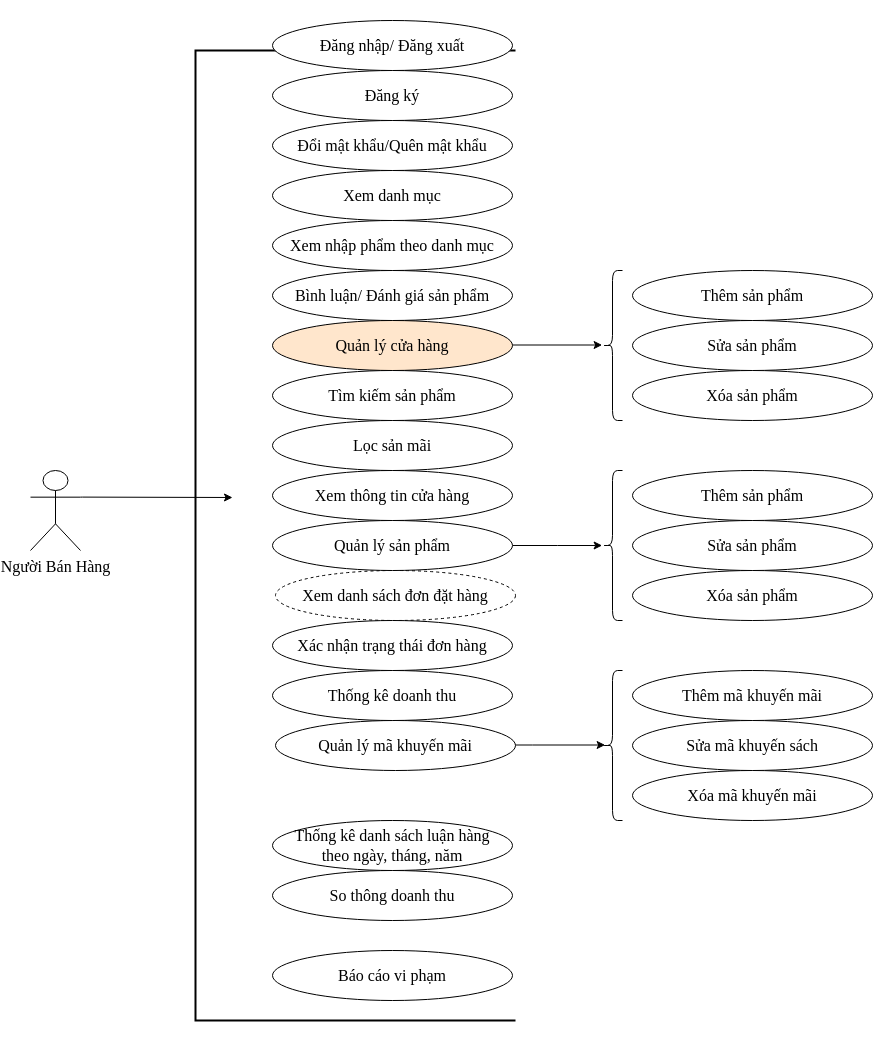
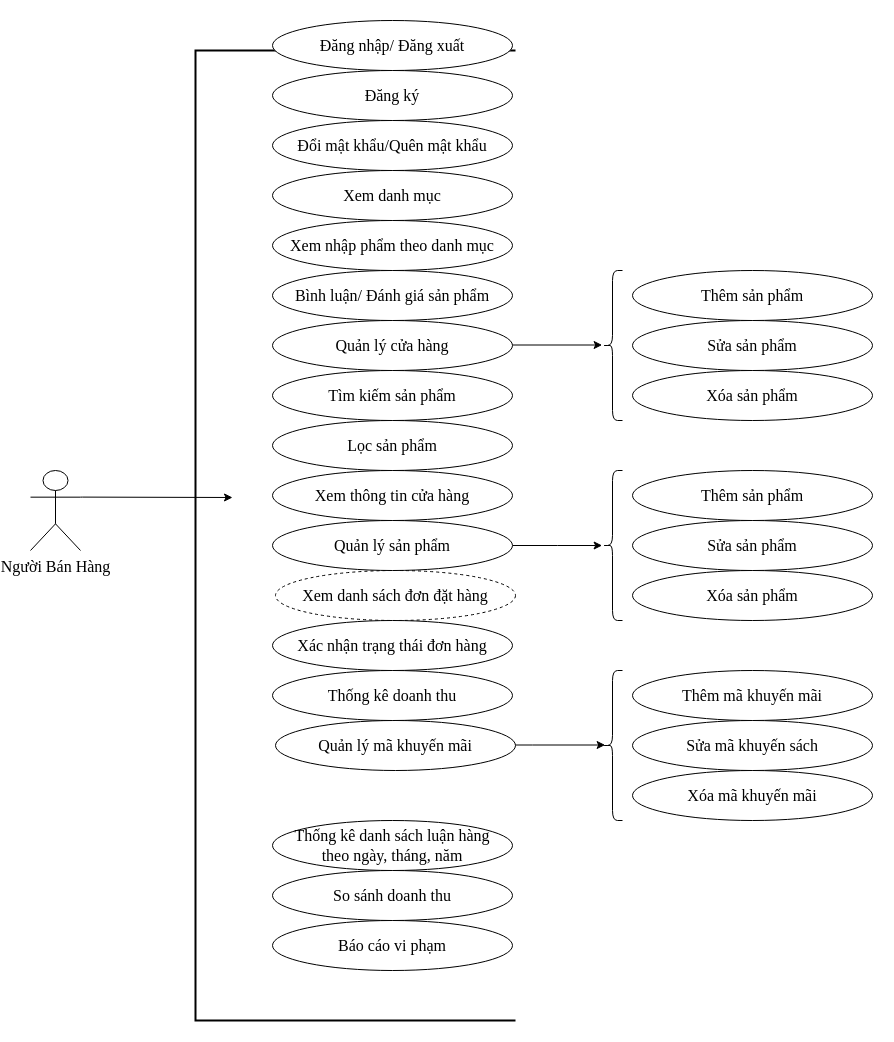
node "Quản lý cửa hàng": fillcolor #ffe6cc -> #ffffff
node "Lọc sản mãi": label "Lọc sản mãi" -> "Lọc sản phẩm"
node "So thông doanh thu": label "So thông doanh thu" -> "So sánh doanh thu"
node "Báo cáo vi phạm": moved (393, 976) -> (393, 946)
